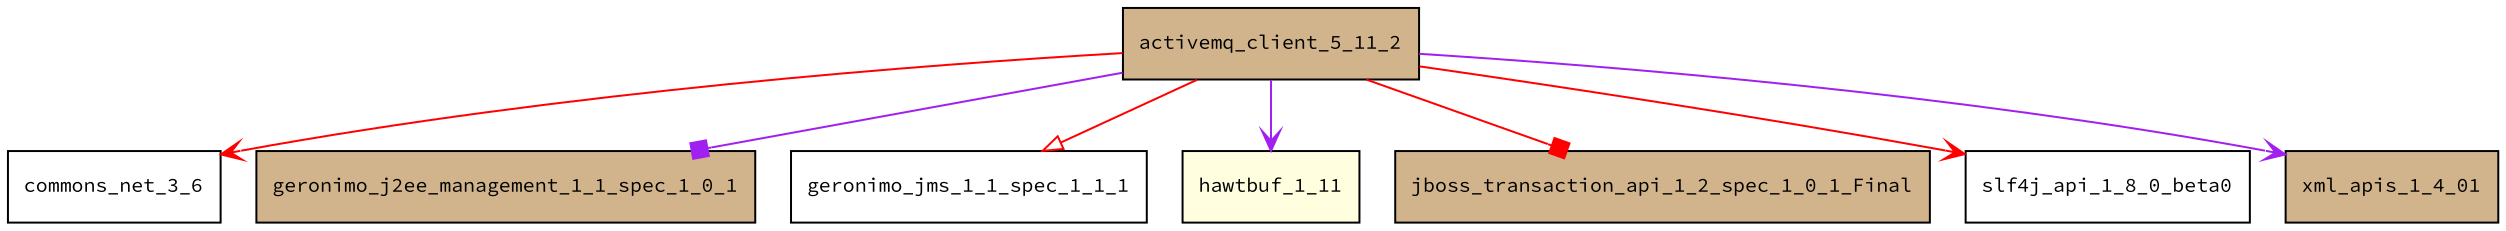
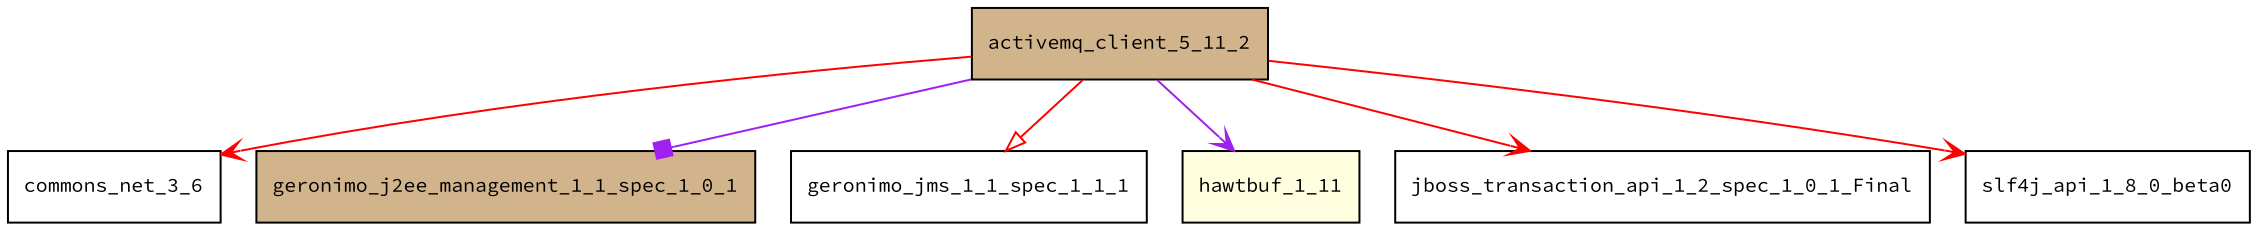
edge "activemq_client_5_11_2" -> "jboss_transaction_api_1_2_spec_1_0_1_Final": arrowhead box -> vee
node "jboss_transaction_api_1_2_spec_1_0_1_Final": fillcolor tan -> white
node "xml_apis_1_4_01": removed
